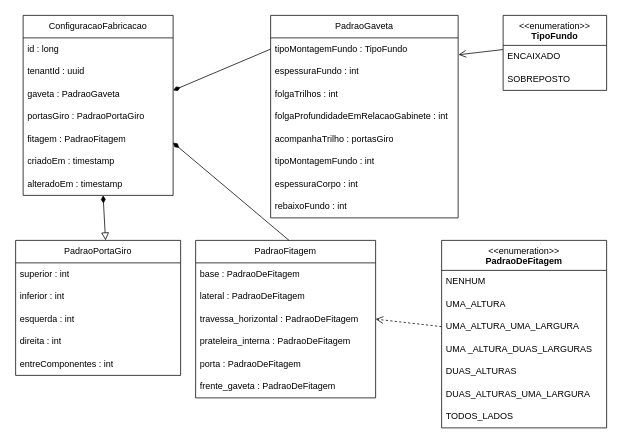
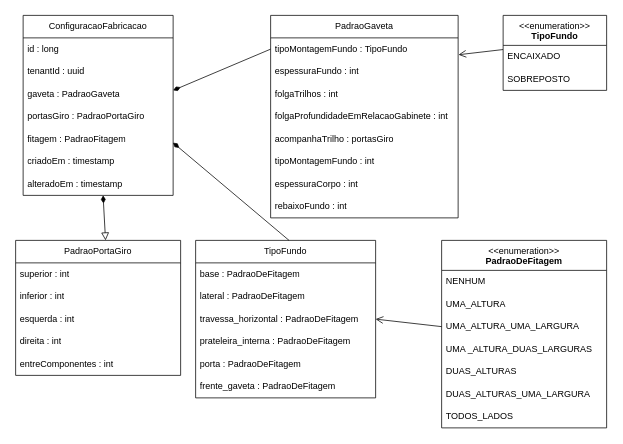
node "PadraoFitagem": label "PadraoFitagem" -> "TipoFundo"
edge "UMA_ALTURA_UMA_LARGURA" -> "travessa_horizontal : PadraoDeFitagem": style dashed -> solid
